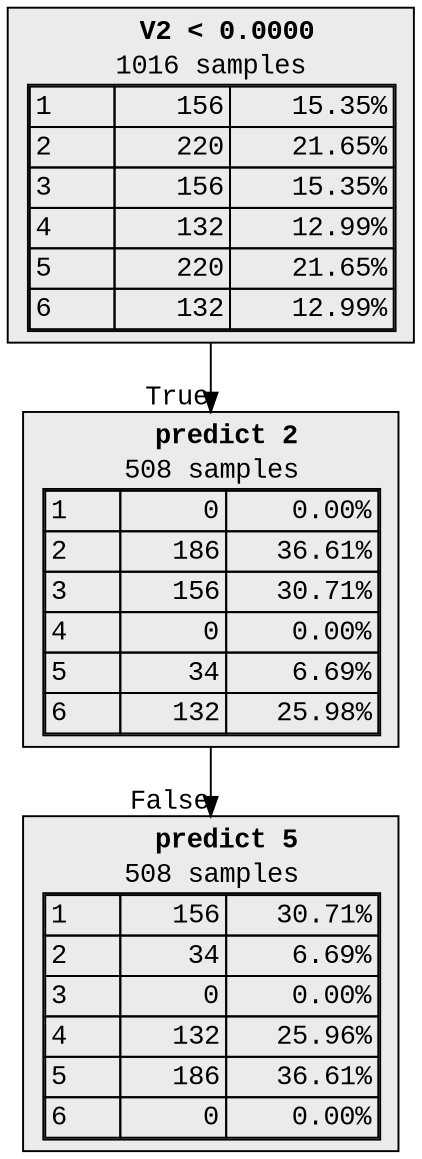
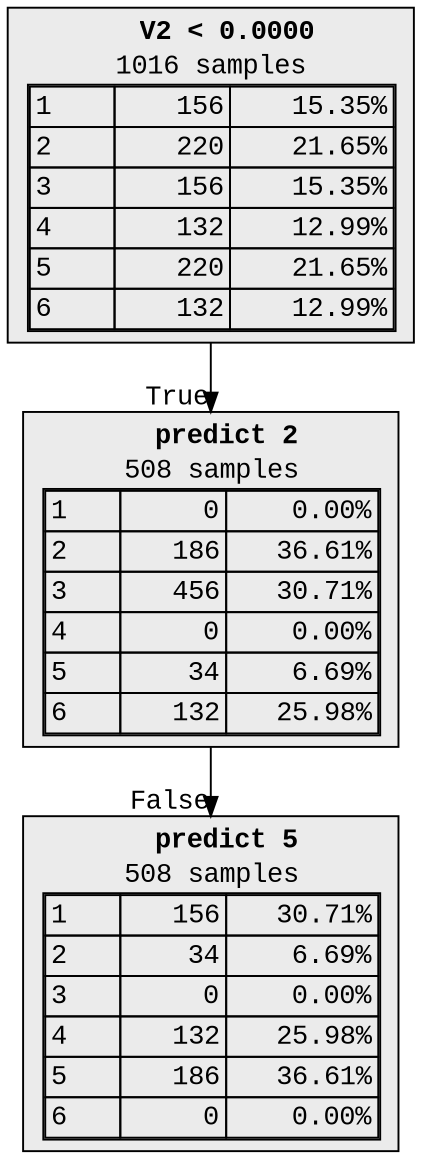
node "predict 2": text "156" -> "456"
node "predict 5": text "25.96%" -> "25.98%"
